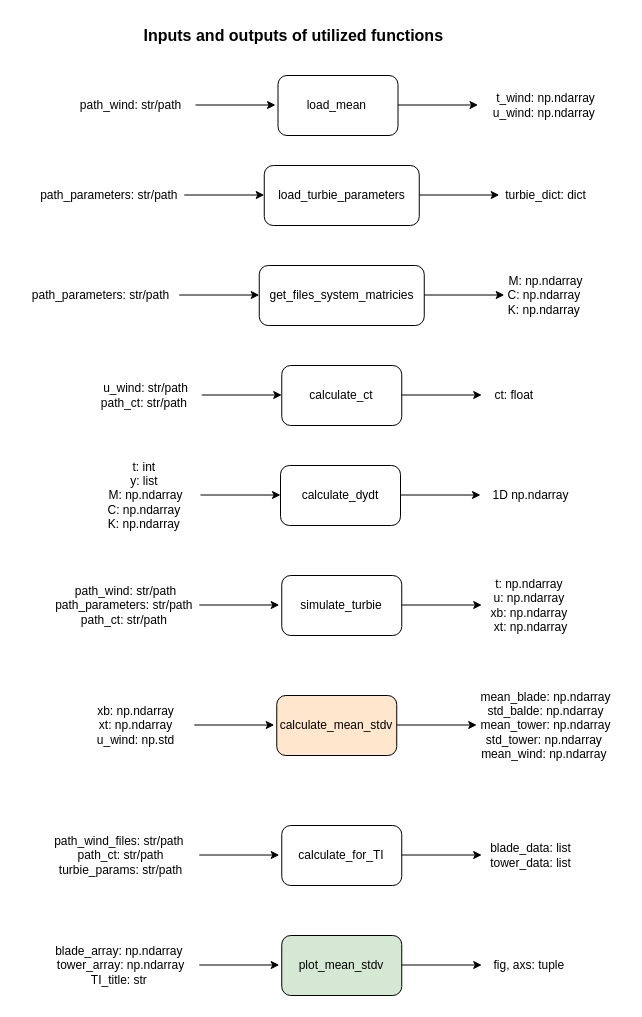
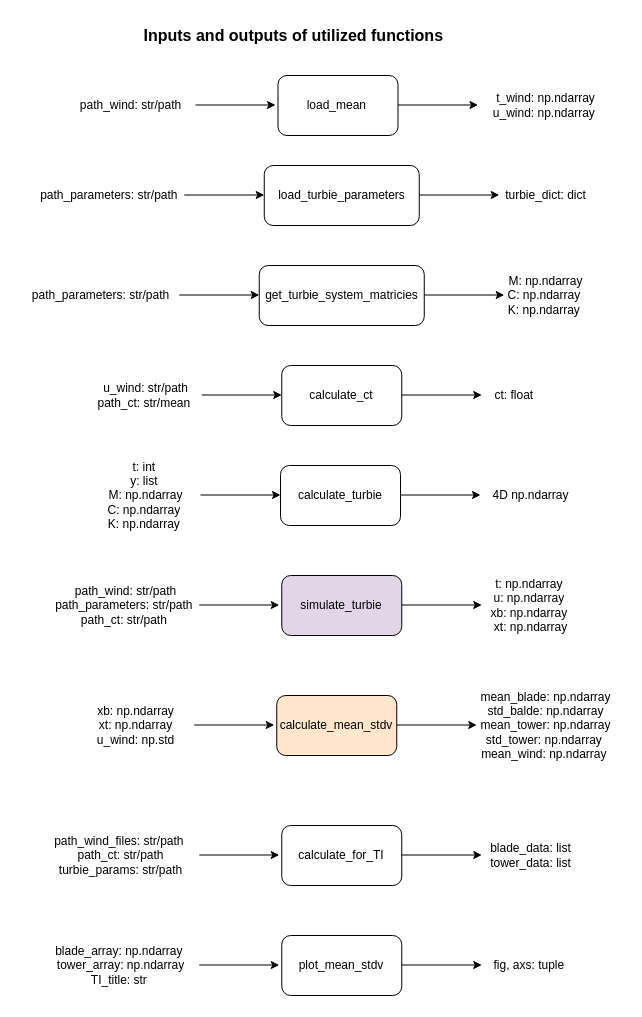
node "get_files_system_matricies": label "get_files_system_matricies" -> "get_turbie_system_matricies"
node "u_wind: str/path path_ct: str/path": label "u_wind: str/path path_ct: str/path" -> "u_wind: str/path path_ct: str/mean"
node "calculate_dydt": label "calculate_dydt" -> "calculate_turbie"
node "1D np.ndarray": label "1D np.ndarray" -> "4D np.ndarray"
node "simulate_turbie": fillcolor #ffffff -> #e1d5e7
node "plot_mean_stdv": fillcolor #d5e8d4 -> #ffffff
